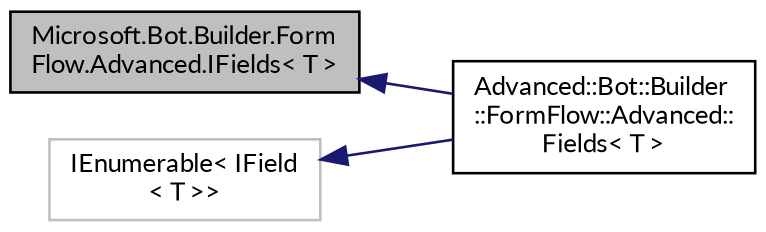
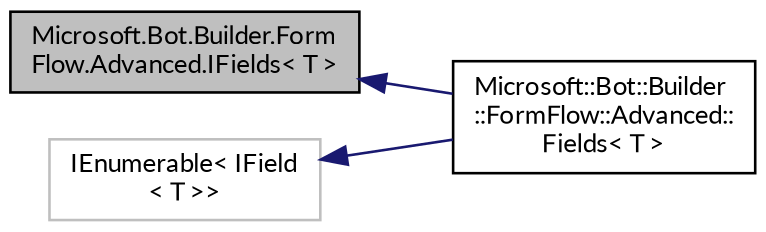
node "Advanced::Bot::Builder ::FormFlow::Advanced:: Fields< T >": label "Advanced::Bot::Builder ::FormFlow::Advanced:: Fields< T >" -> "Microsoft::Bot::Builder ::FormFlow::Advanced:: Fields< T >"
